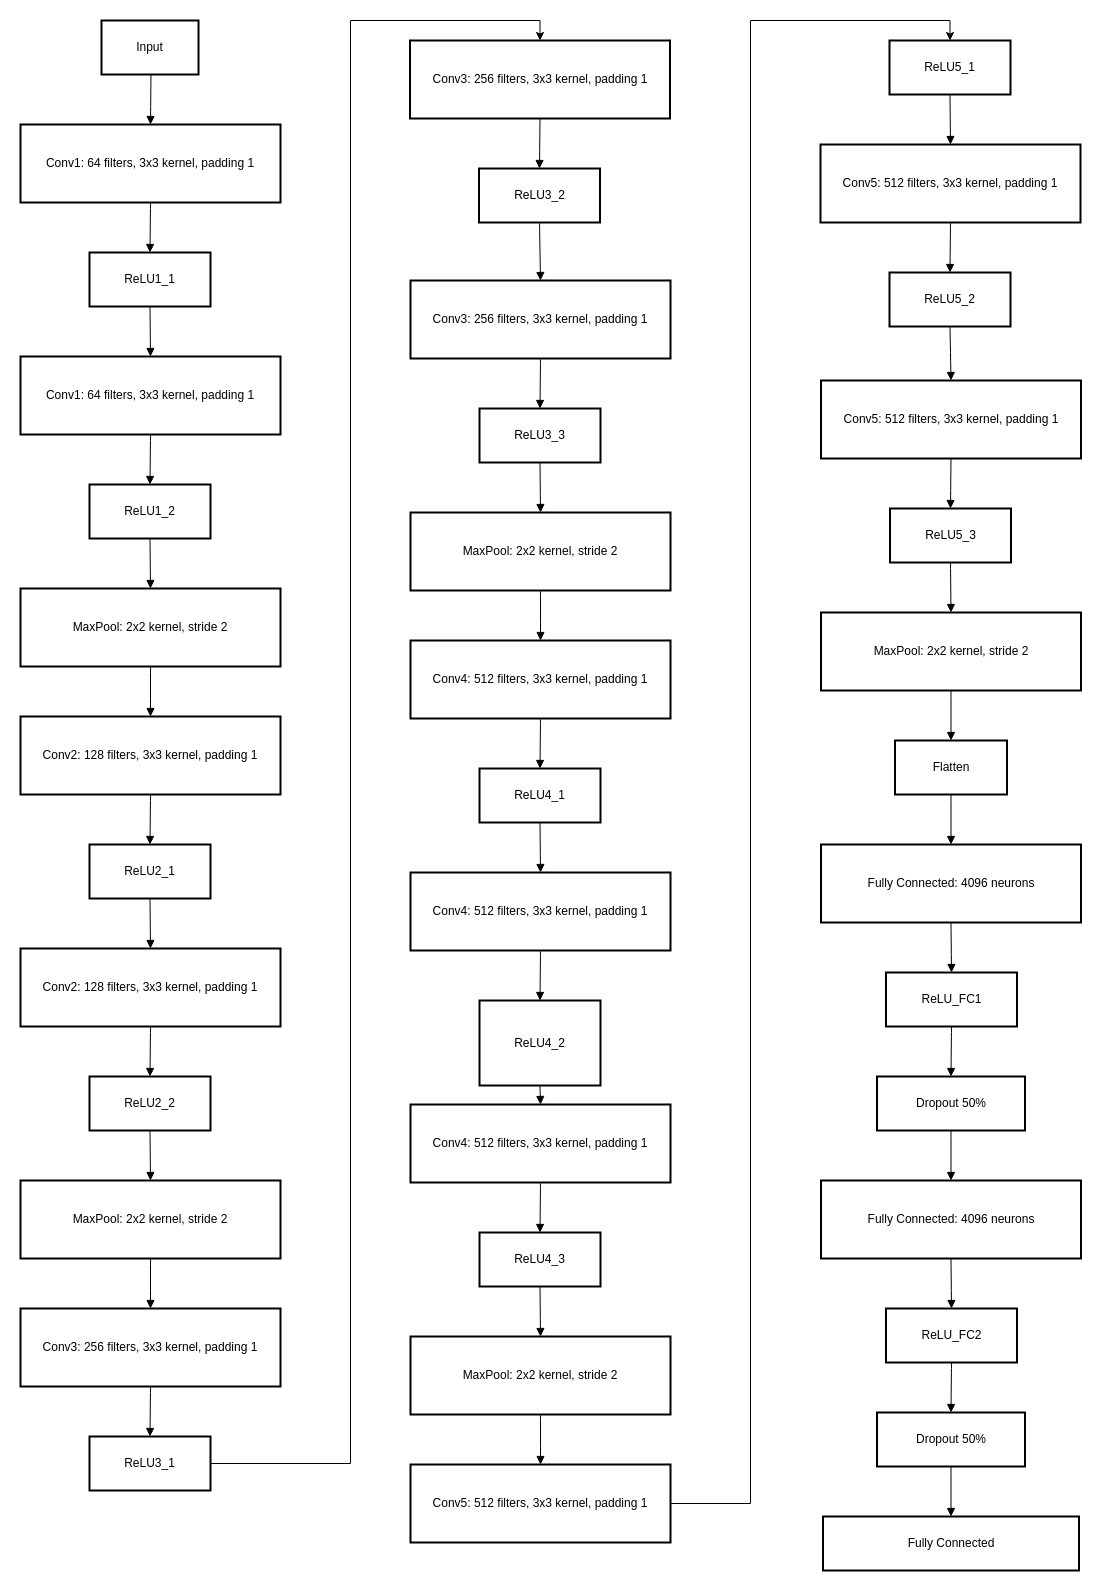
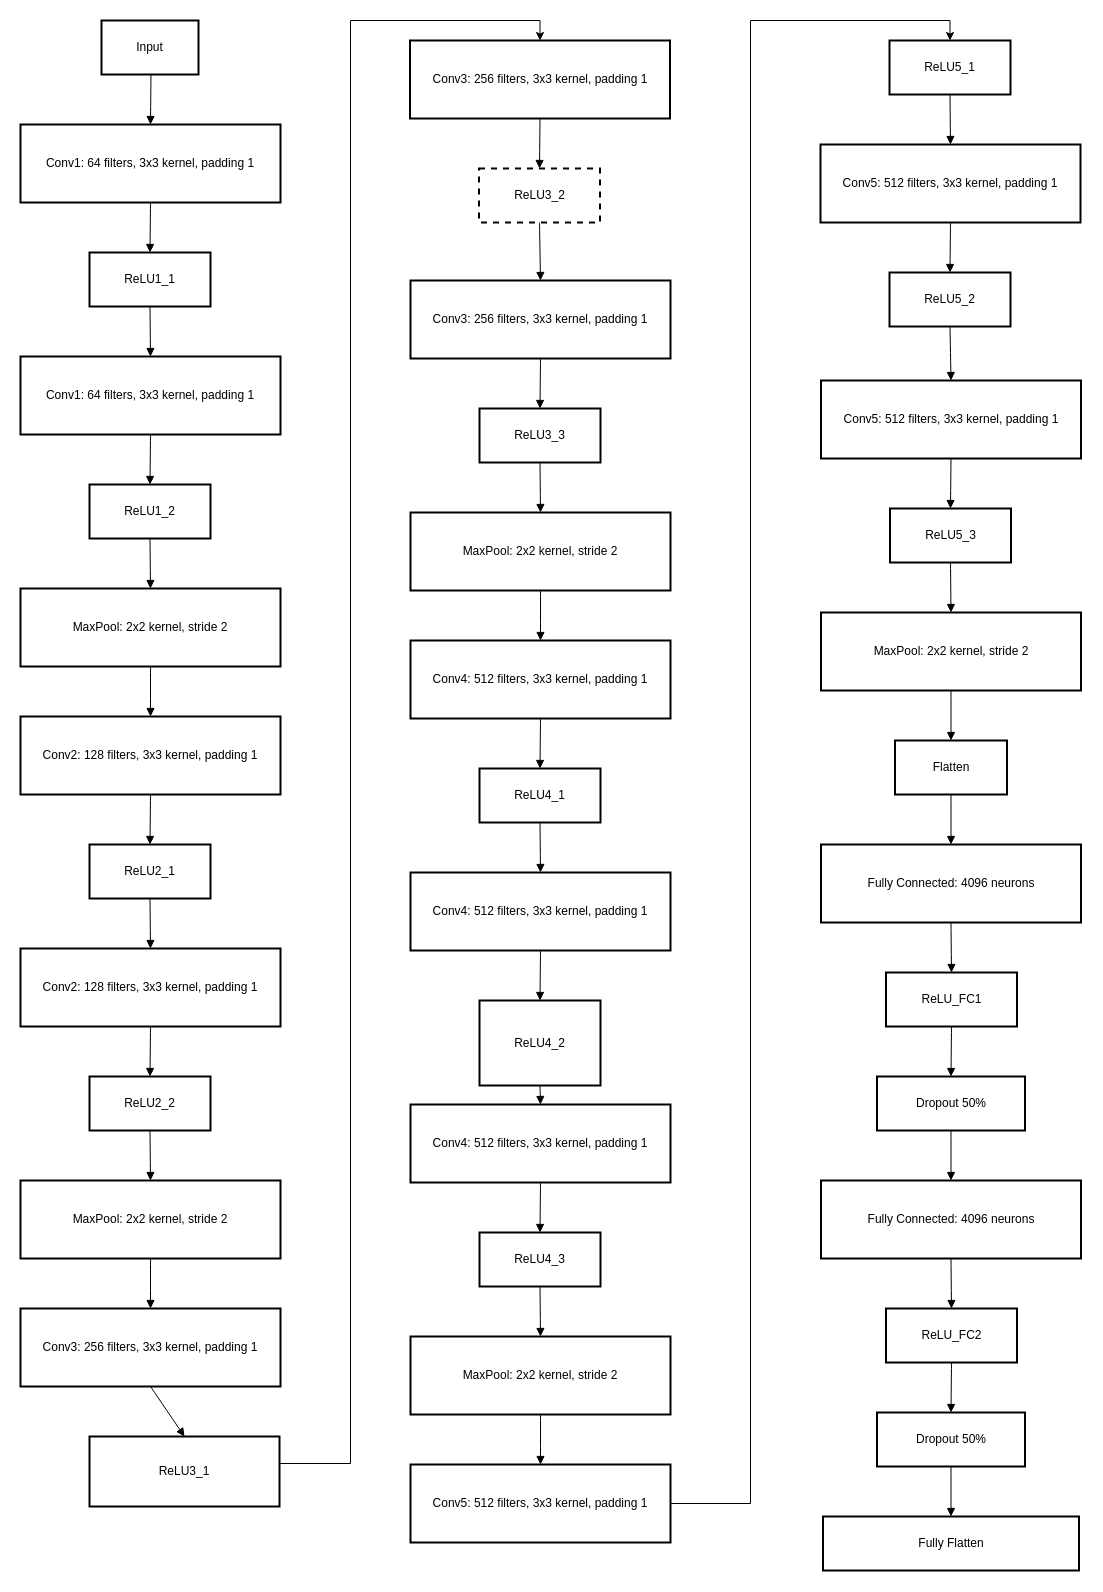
node "ReLU3_2": style solid -> dashed
node "ReLU3_1": size 121x54 -> 190x70
node "Fully Connected": label "Fully Connected" -> "Fully Flatten"
